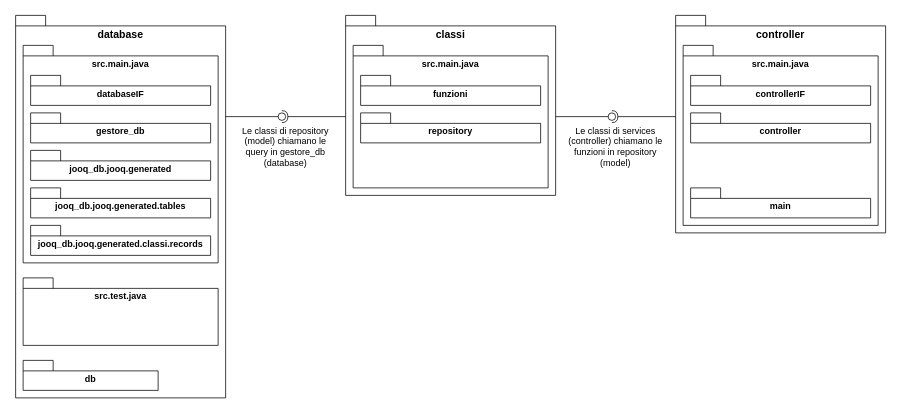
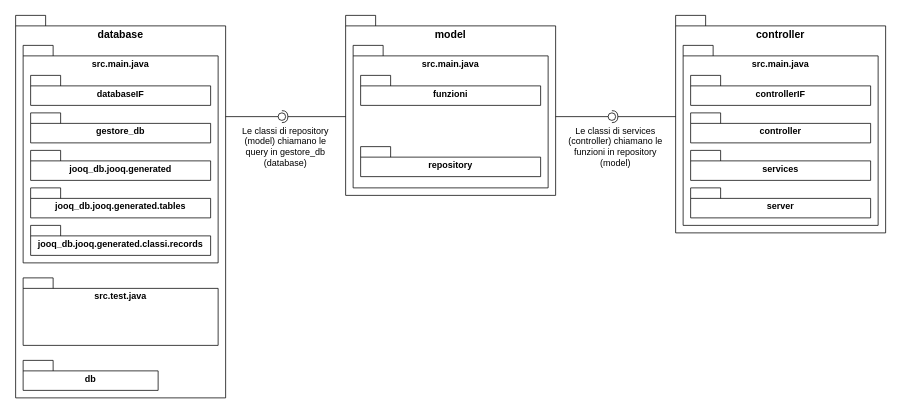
node "classi": label "classi" -> "model"
node "repository": moved (450, 128) -> (450, 162)
node "services": added
node "main": label "main" -> "server"
